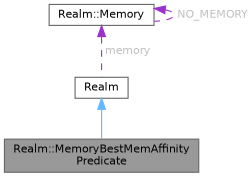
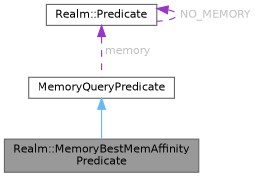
node "Realm::Memory": label "Realm::Memory" -> "Realm::Predicate"
node "Realm": label "Realm" -> "MemoryQueryPredicate"
